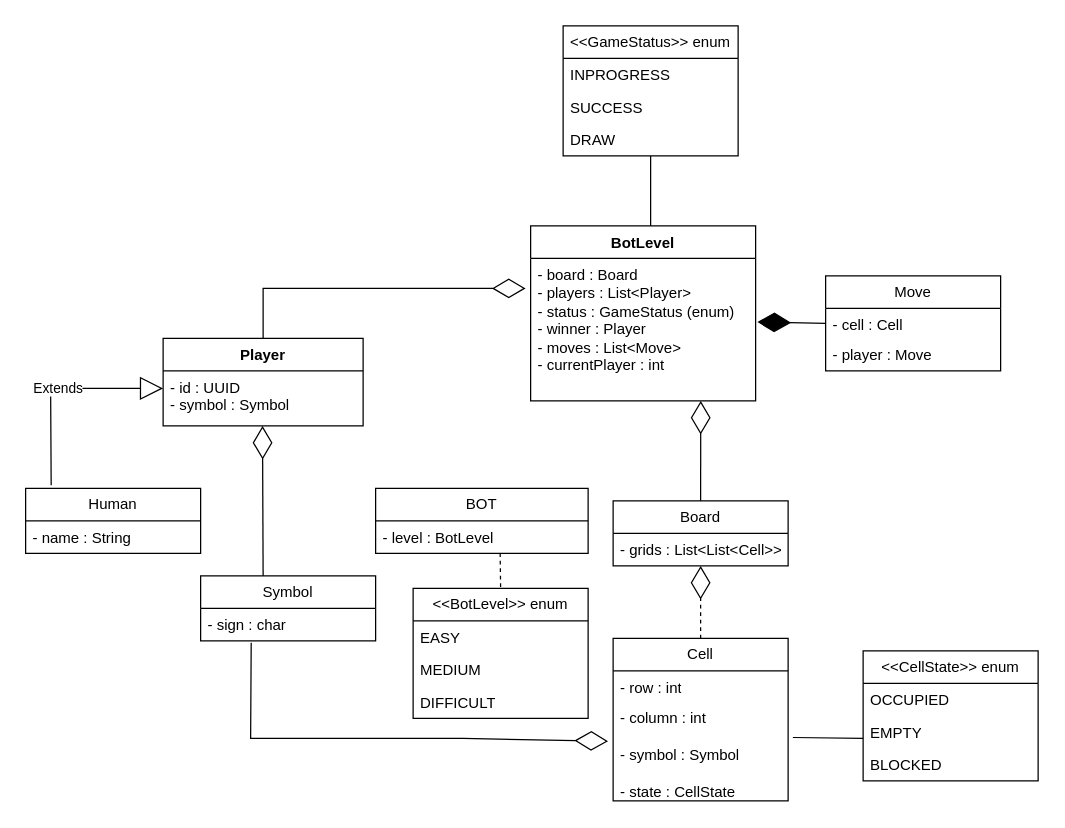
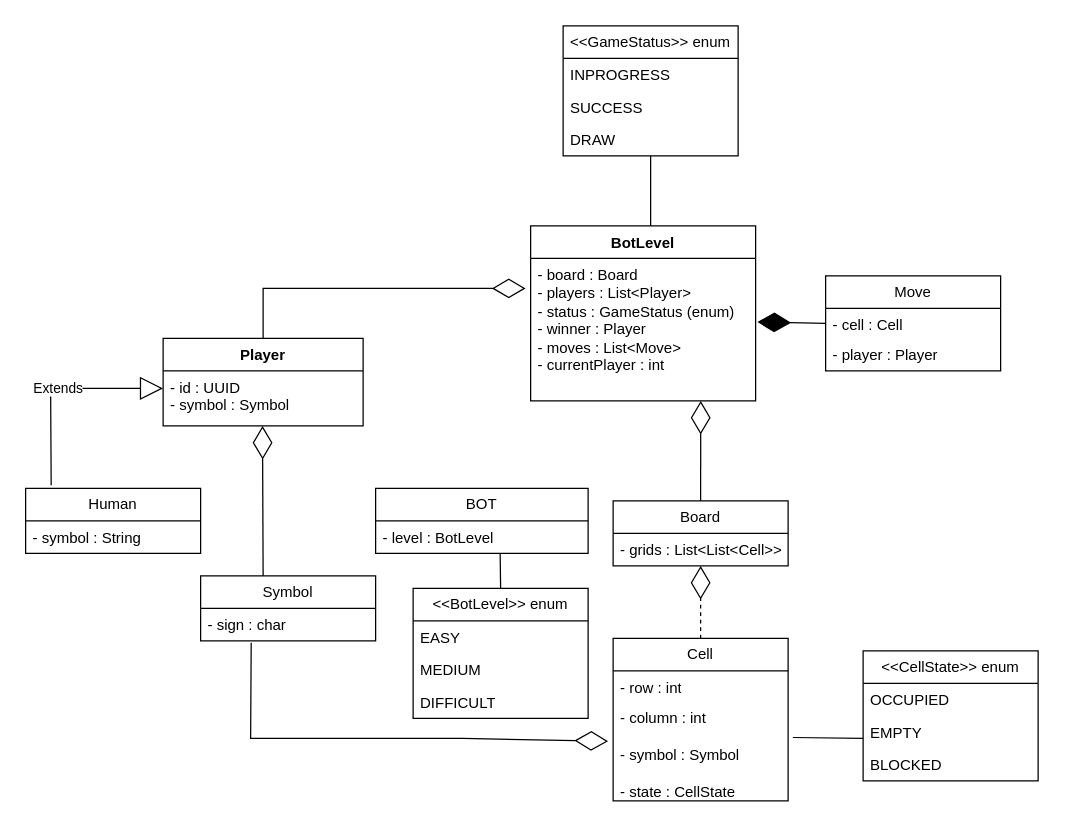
node "- player : Move": label "- player : Move" -> "- player : Player"
node "- name : String": label "- name : String" -> "- symbol : String"
edge "- level : BotLevel" -- "<<BotLevel>> enum": style dashed -> solid
